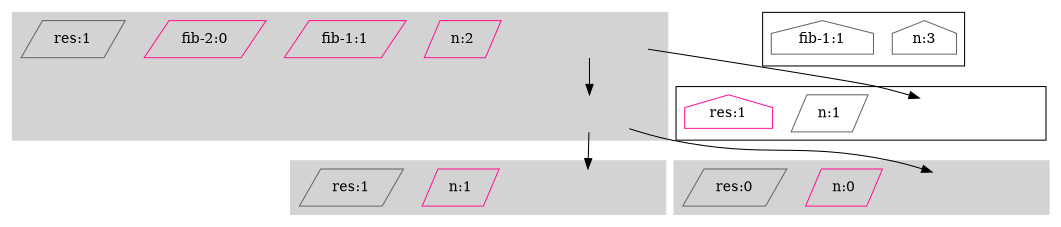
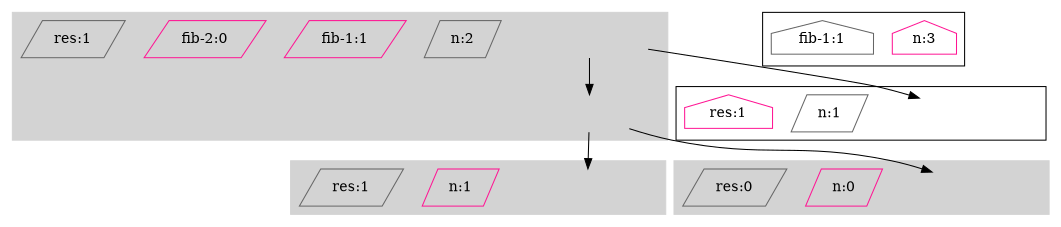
node "n:2": color deeppink -> gray40
node "n:3": color gray40 -> deeppink
